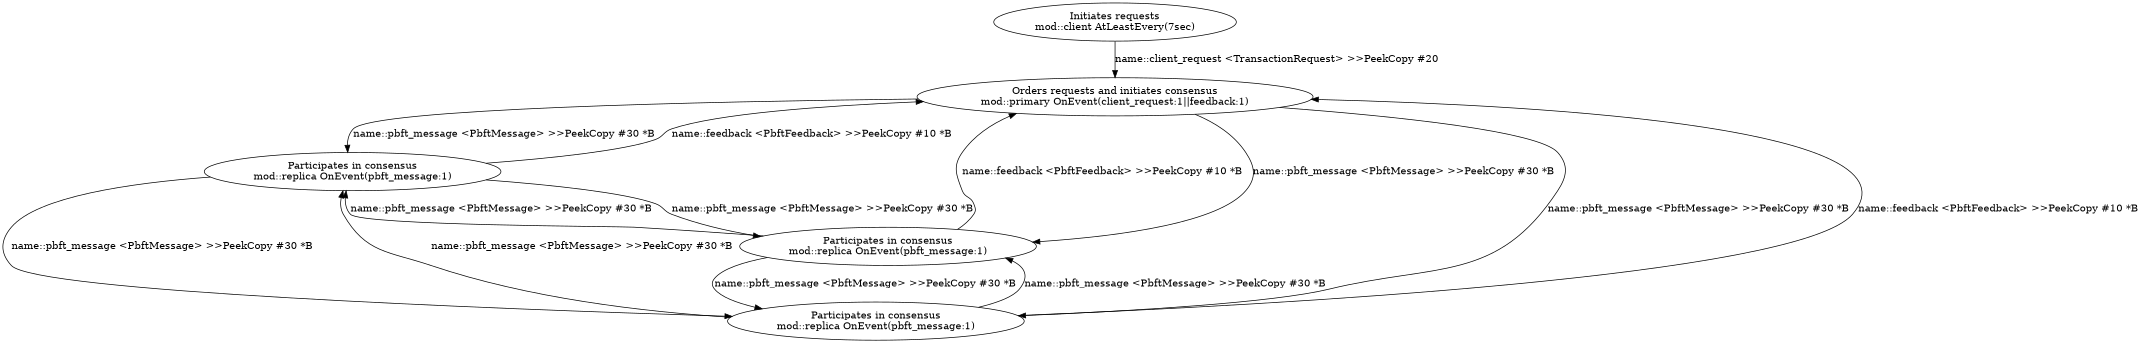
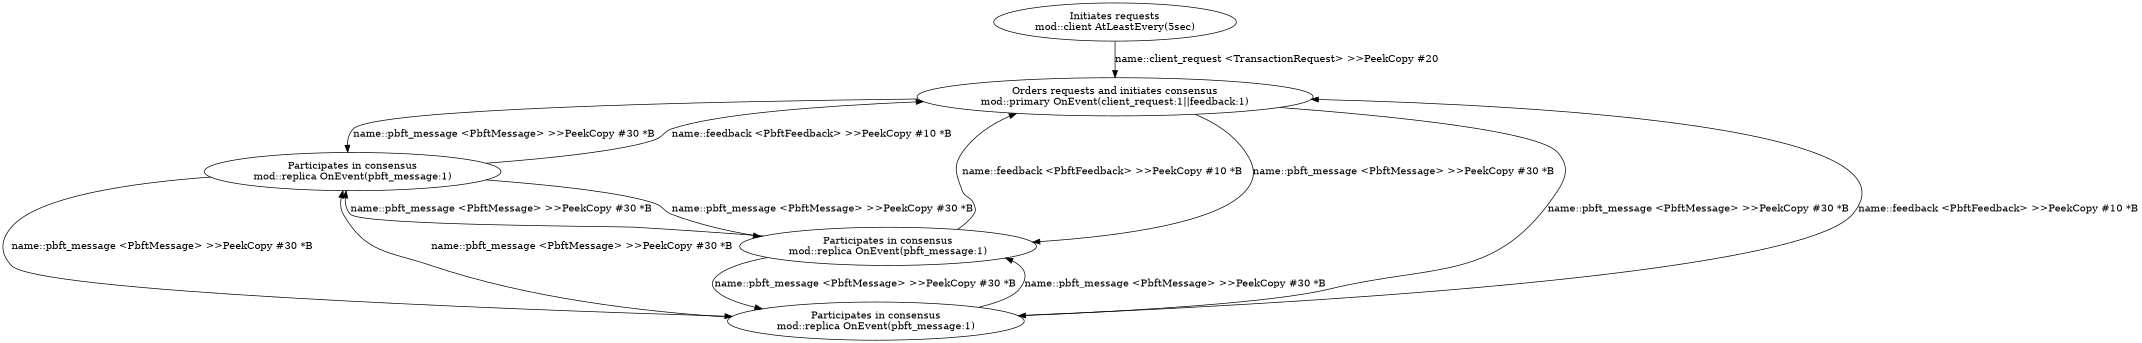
node "Initiates requests mod::client AtLeastEvery(7sec)": label "Initiates requests mod::client AtLeastEvery(7sec)" -> "Initiates requests mod::client AtLeastEvery(5sec)"
